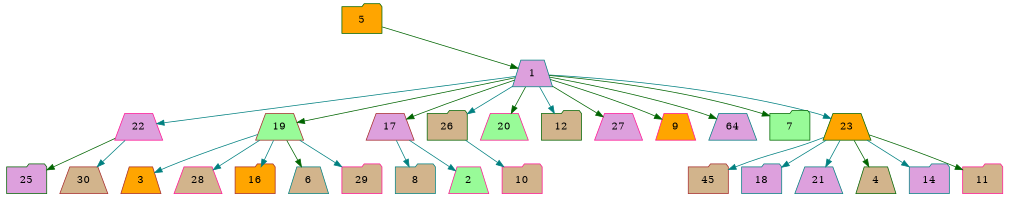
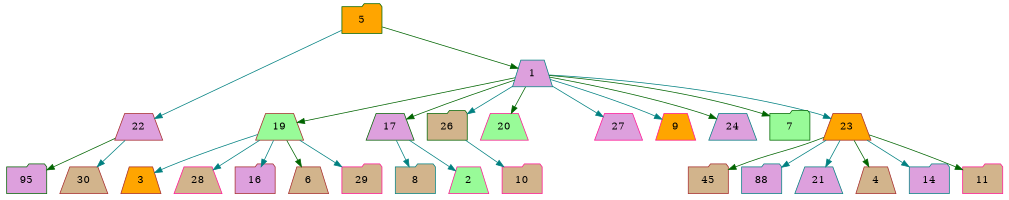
edge "1" -> "9": color darkgreen -> teal
edge "1" -> "22": now "5" -> "22"
edge "1" -> "27": color darkgreen -> teal
node "22": color deeppink -> brown
node "17": color brown -> darkgreen
node "12": removed
node "64": label "64" -> "24"
node "23": color darkgreen -> brown
edge "23" -> "45": color teal -> darkgreen
node "25": label "25" -> "95"
node "16": fillcolor orange -> plum
node "6": color teal -> brown
node "18": label "18" -> "88"
node "4": color darkgreen -> brown
